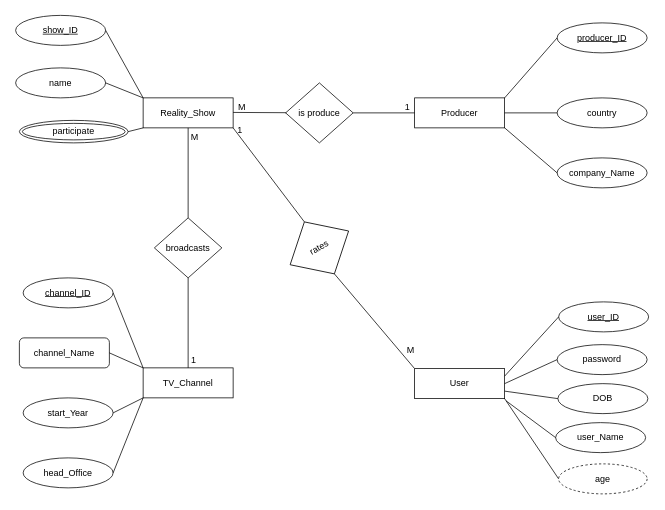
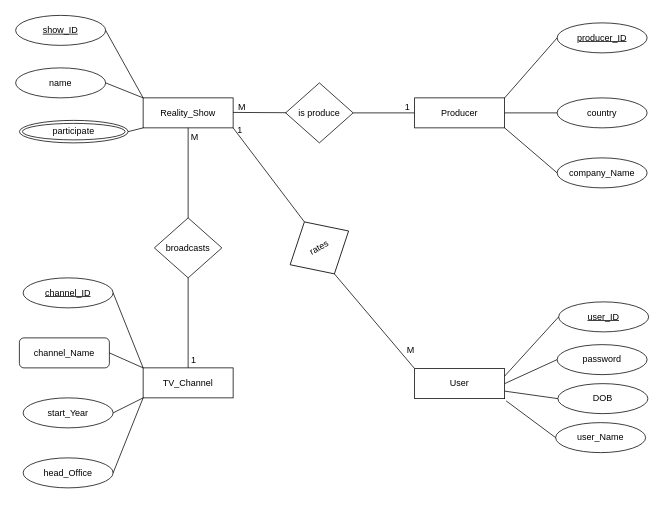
edge "User" -- "age": removed
node "age": removed
